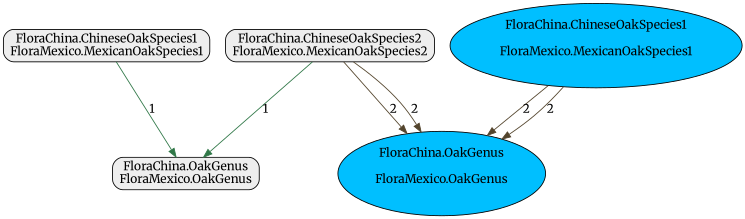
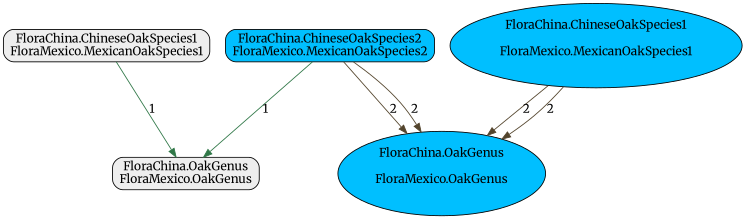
node "FloraChina.ChineseOakSpecies2 FloraMexico.MexicanOakSpecies2": fillcolor #eeeeee -> #00bfff
